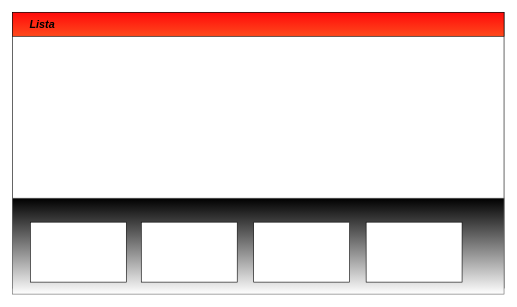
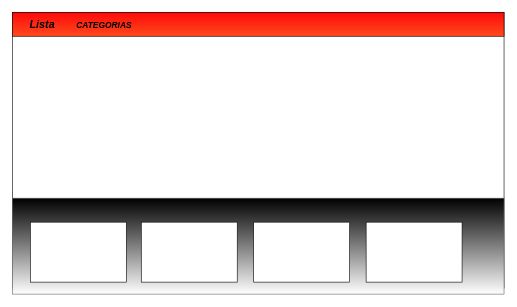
node "CATEGORIAS": added
